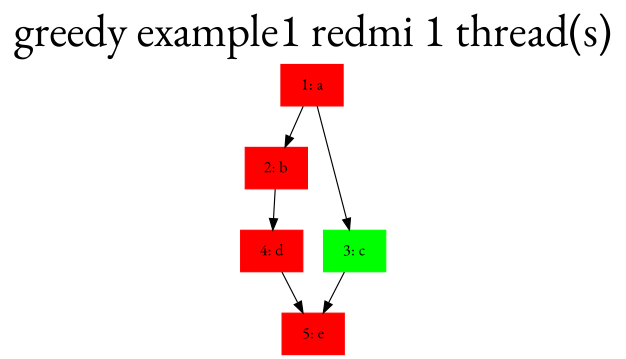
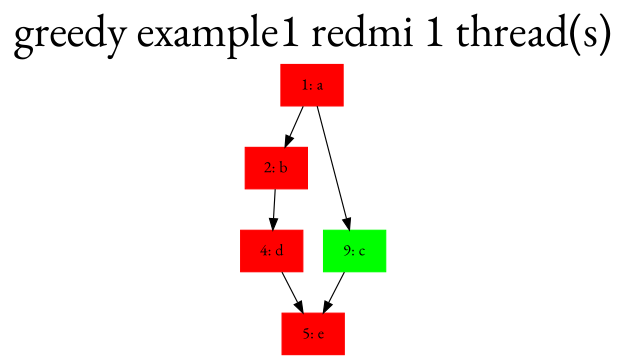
node "3: c": label "3: c" -> "9: c"
